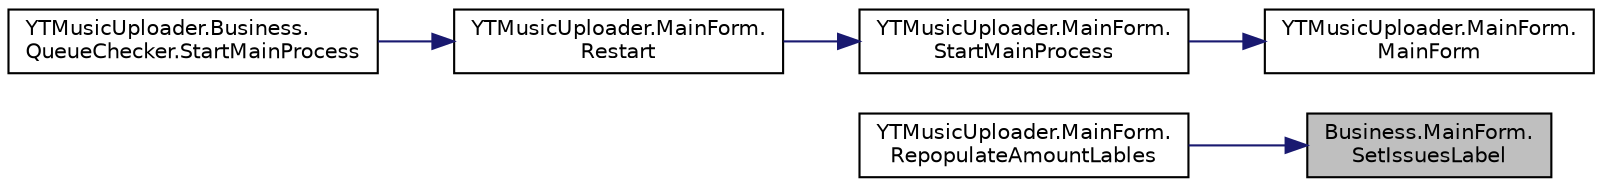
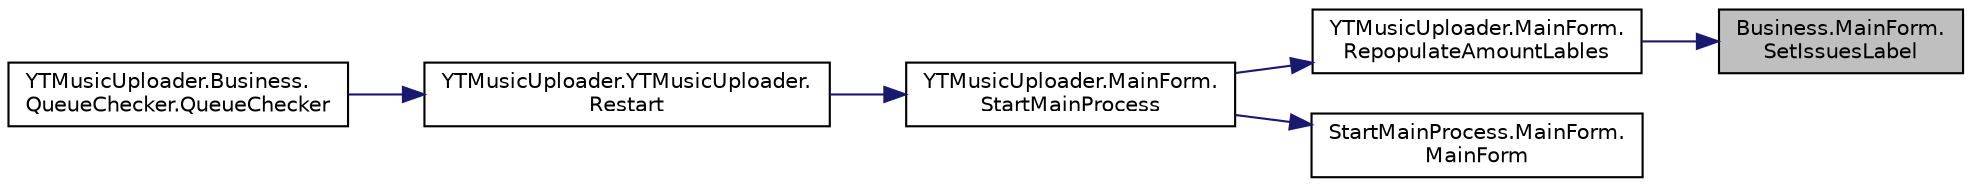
node "YTMusicUploader.Business. QueueChecker.StartMainProcess": label "YTMusicUploader.Business. QueueChecker.StartMainProcess" -> "YTMusicUploader.Business. QueueChecker.QueueChecker"
node "YTMusicUploader.MainForm. Restart": label "YTMusicUploader.MainForm. Restart" -> "YTMusicUploader.YTMusicUploader. Restart"
node "YTMusicUploader.MainForm. MainForm": label "YTMusicUploader.MainForm. MainForm" -> "StartMainProcess.MainForm. MainForm"
edge "YTMusicUploader.MainForm. StartMainProcess" -> "YTMusicUploader.MainForm. RepopulateAmountLables": added
